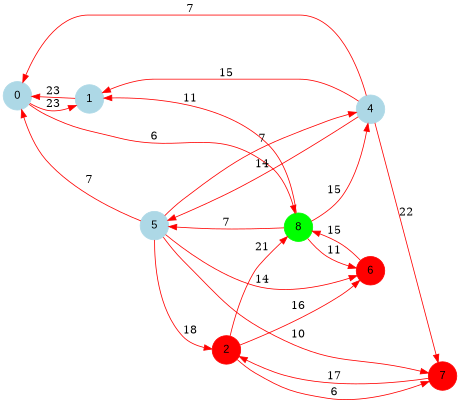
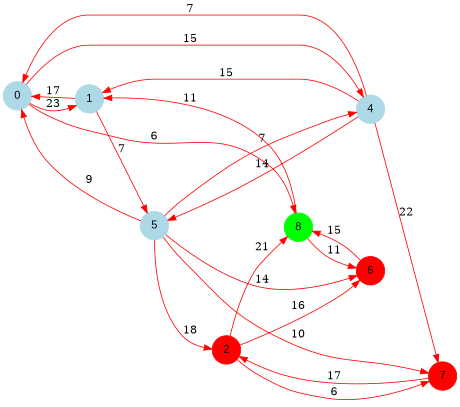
edge "1" -> "0": label "23" -> "17"
edge "5" -> "0": label "7" -> "9"
edge "8" -> "4": now "0" -> "4"
edge "8" -> "5": now "1" -> "5"
